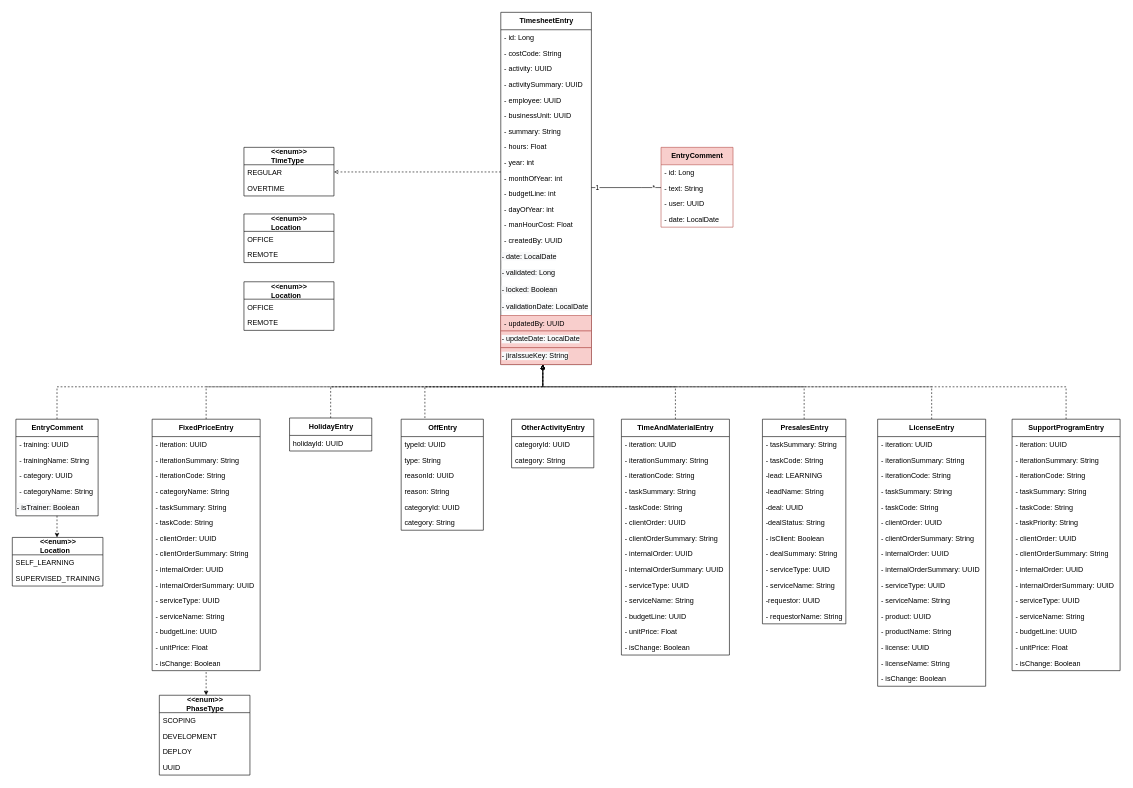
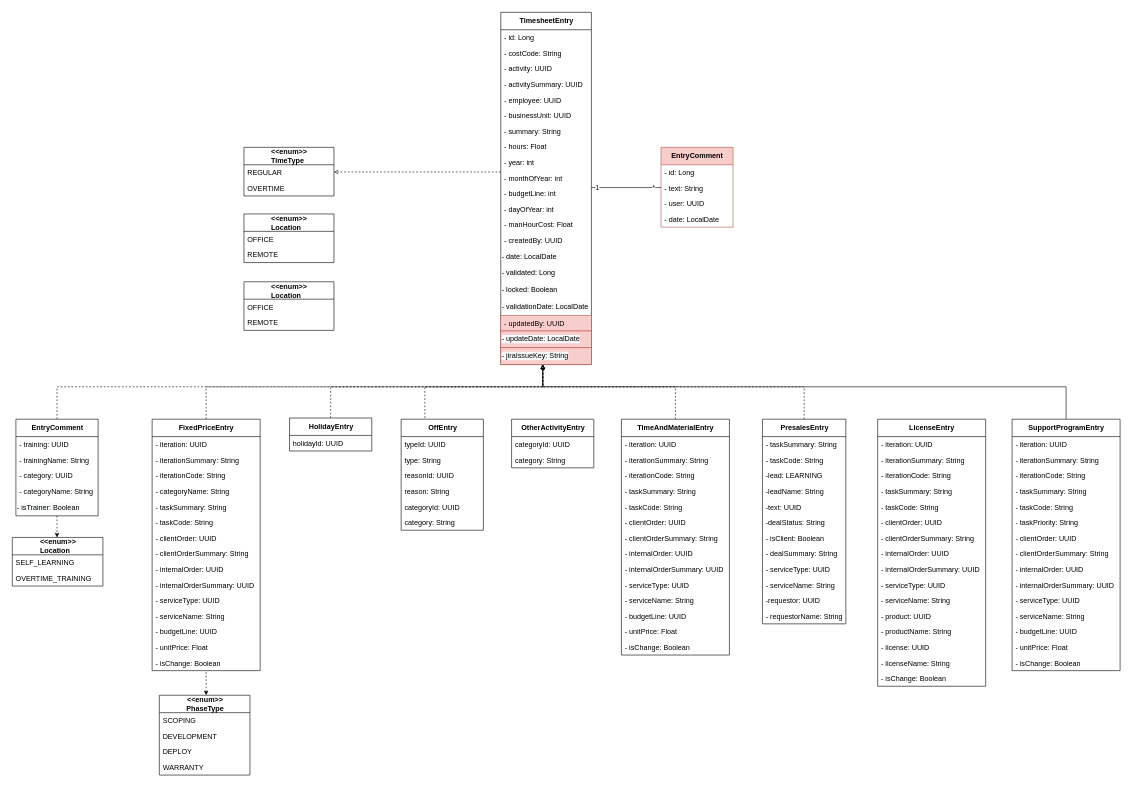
edge "SupportProgramEntry" -> "TimesheetEntry": style dashed -> solid
edge "LicenseEntry" -> "TimesheetEntry": removed
node "-deal: UUID": label "-deal: UUID" -> "-text: UUID"
node "SUPERVISED_TRAINING": label "SUPERVISED_TRAINING" -> "OVERTIME_TRAINING"
node "UUID": label "UUID" -> "WARRANTY"
